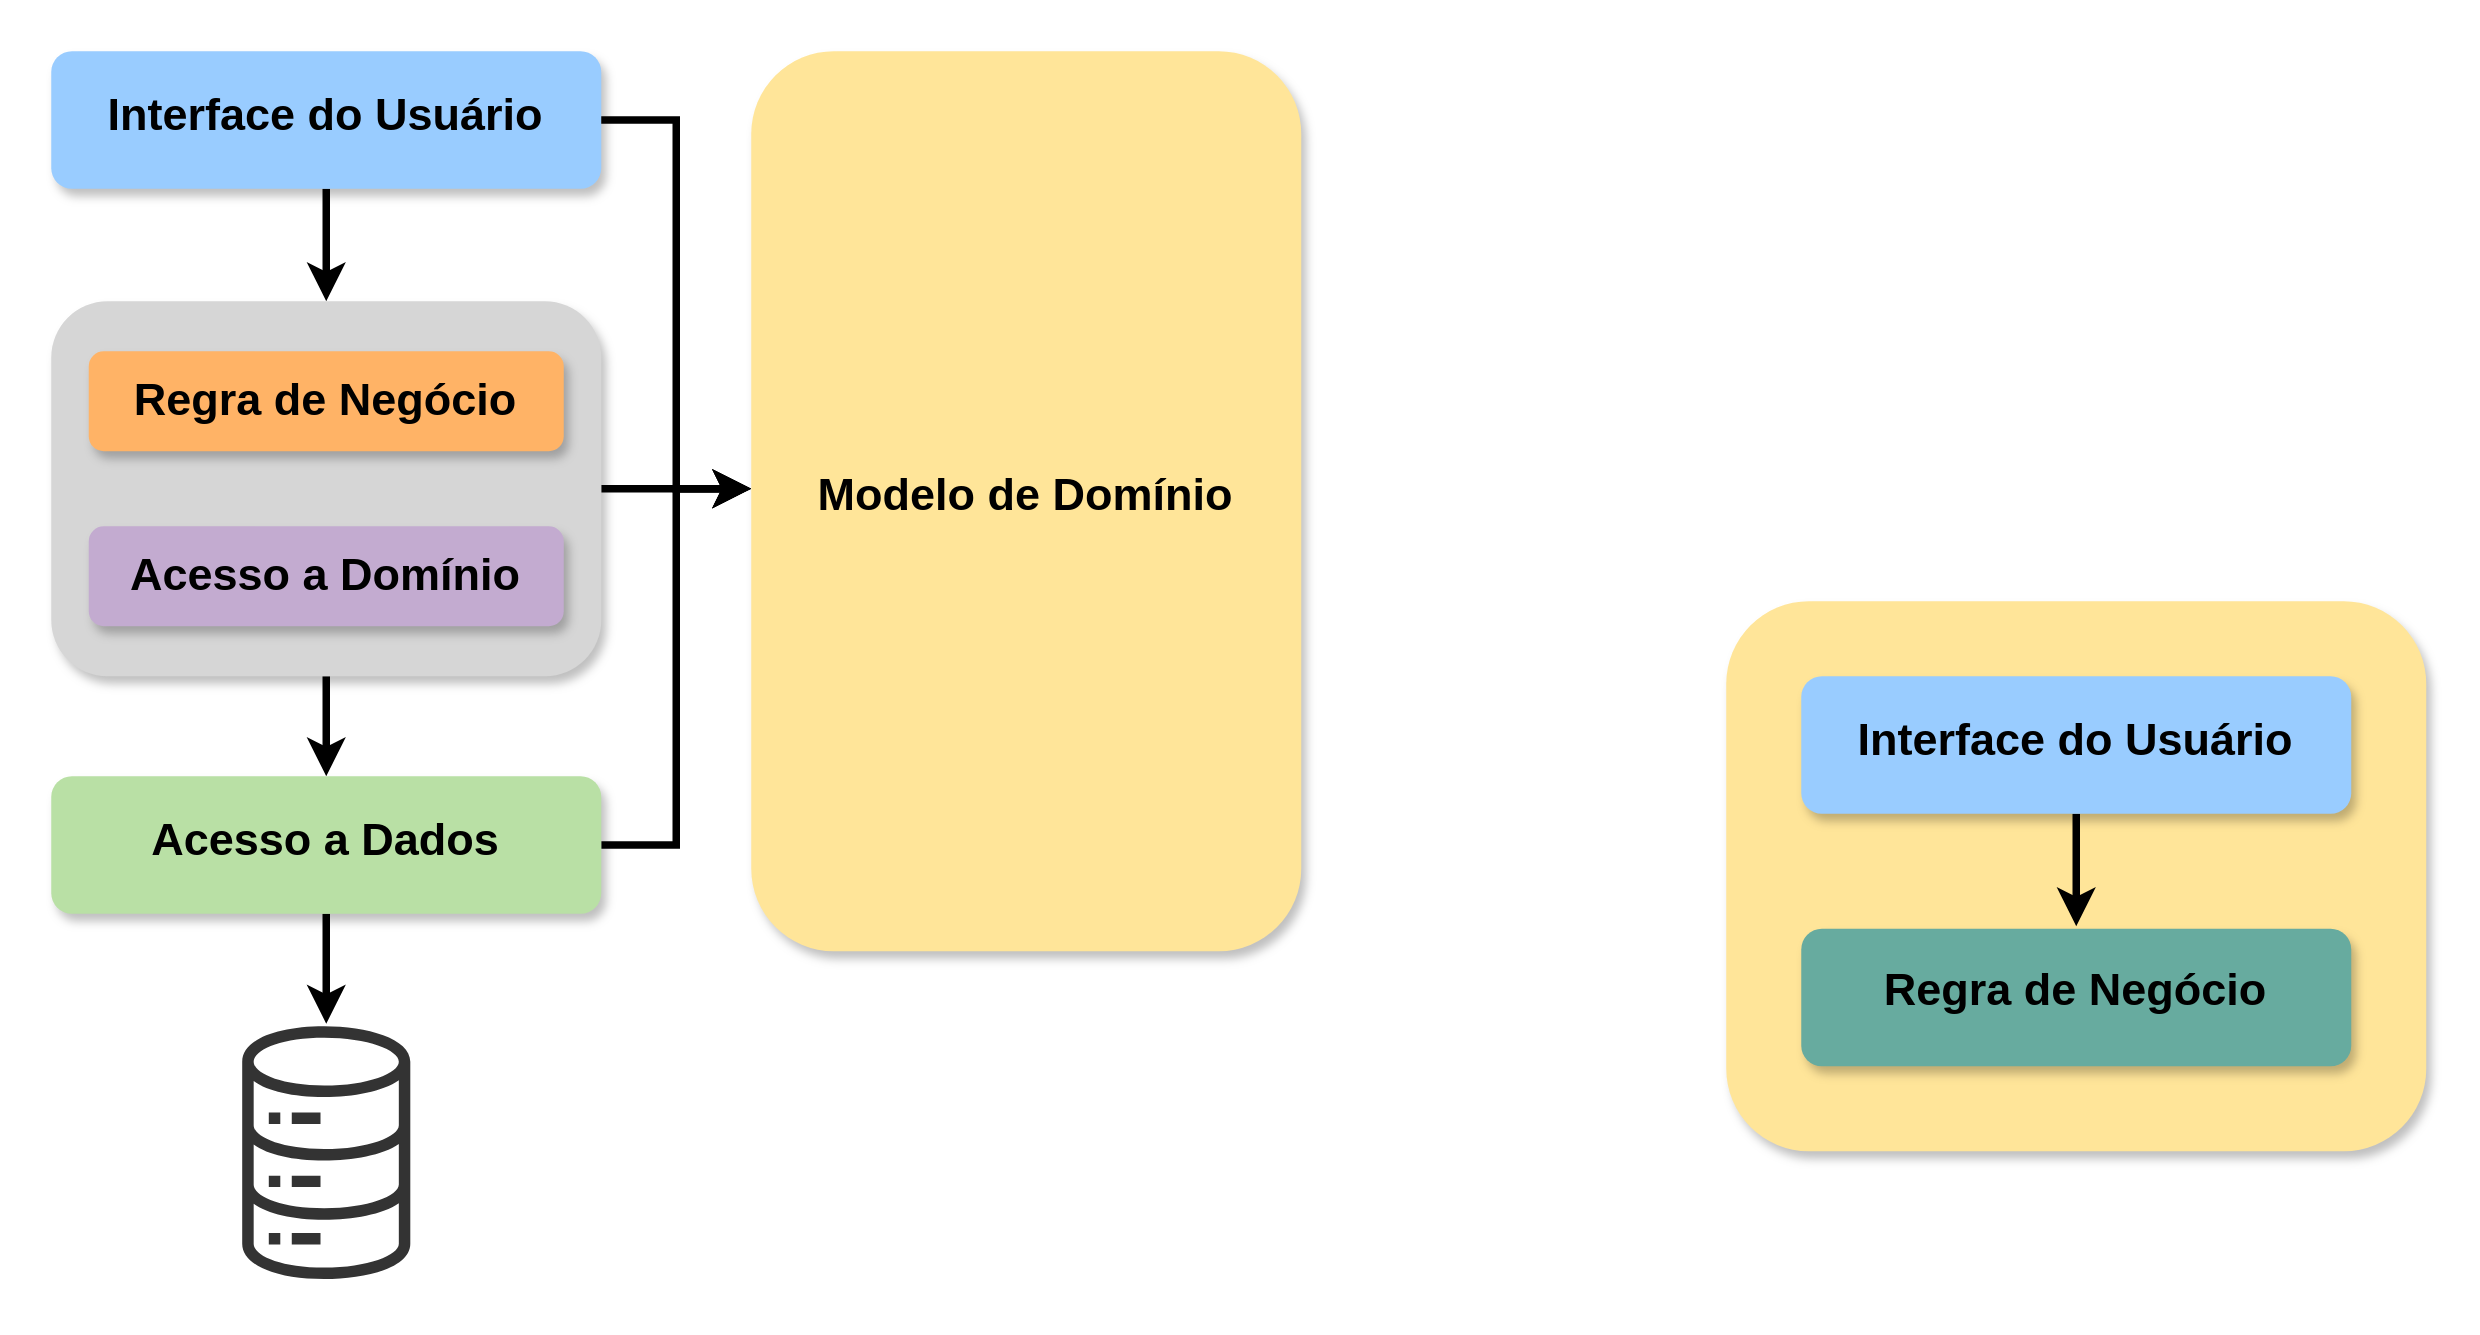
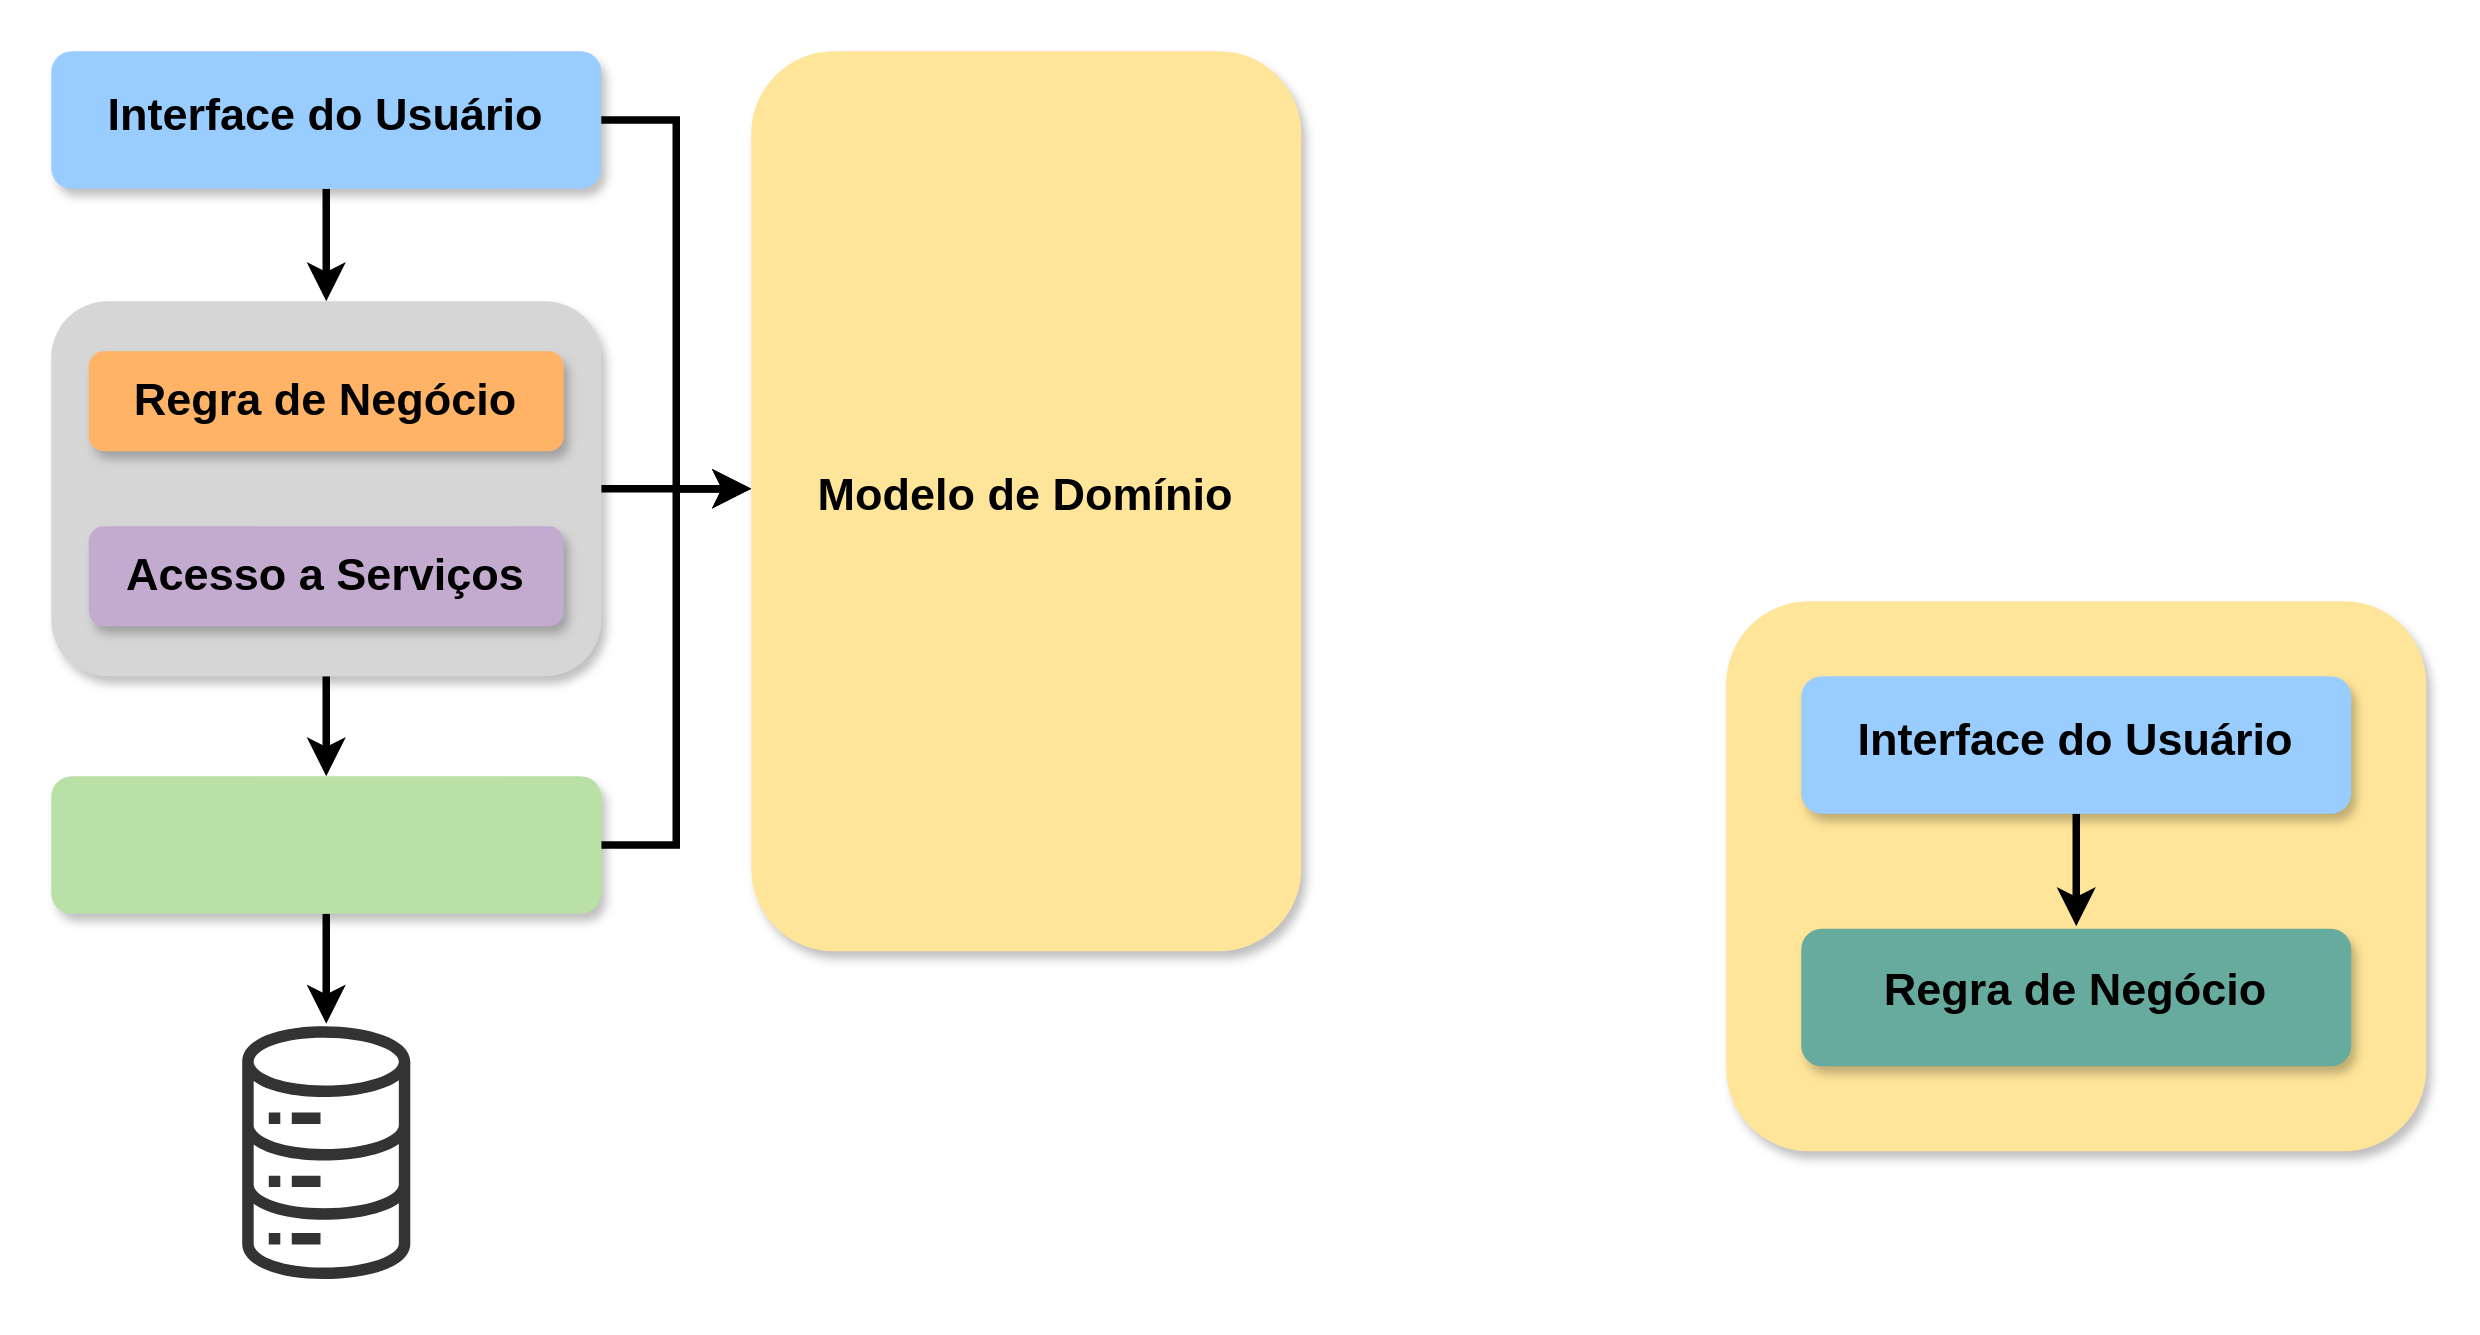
node "Acesso a Domínio": label "Acesso a Domínio" -> "Acesso a Serviços"
node "Acesso a Dados": removed
